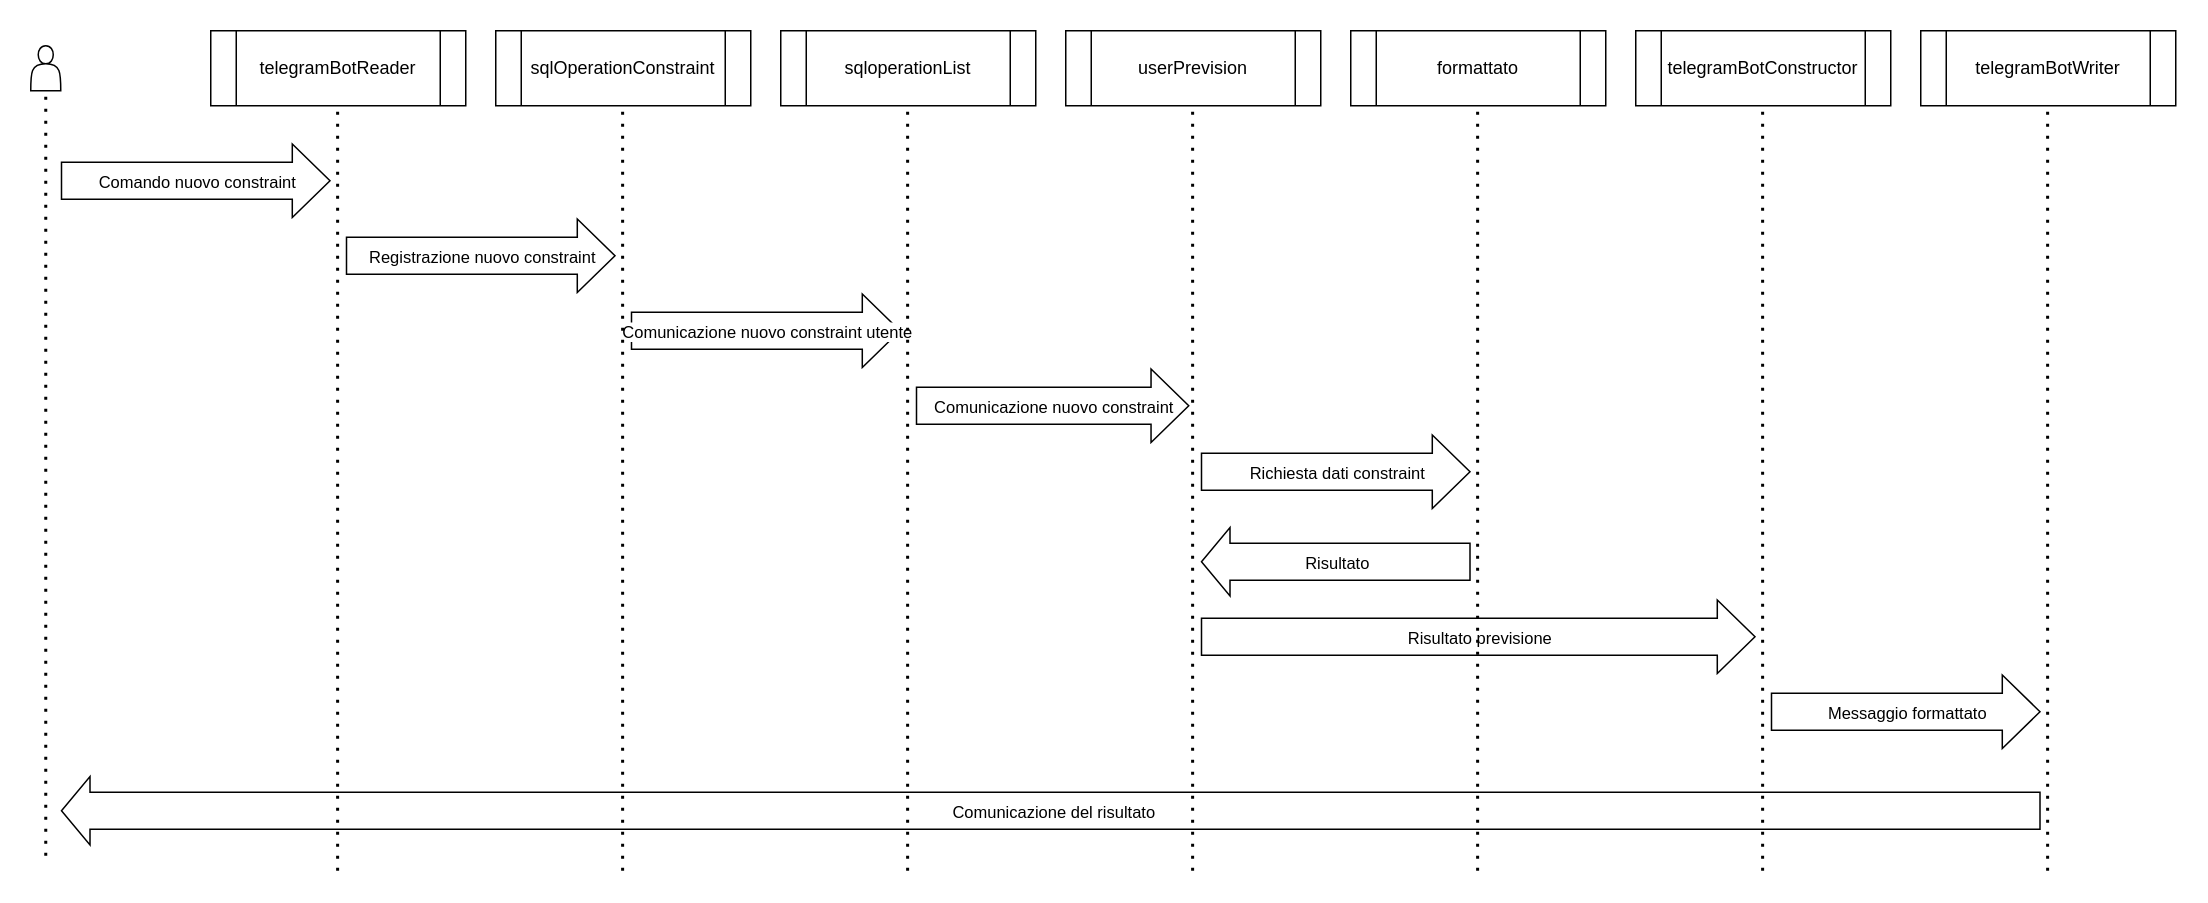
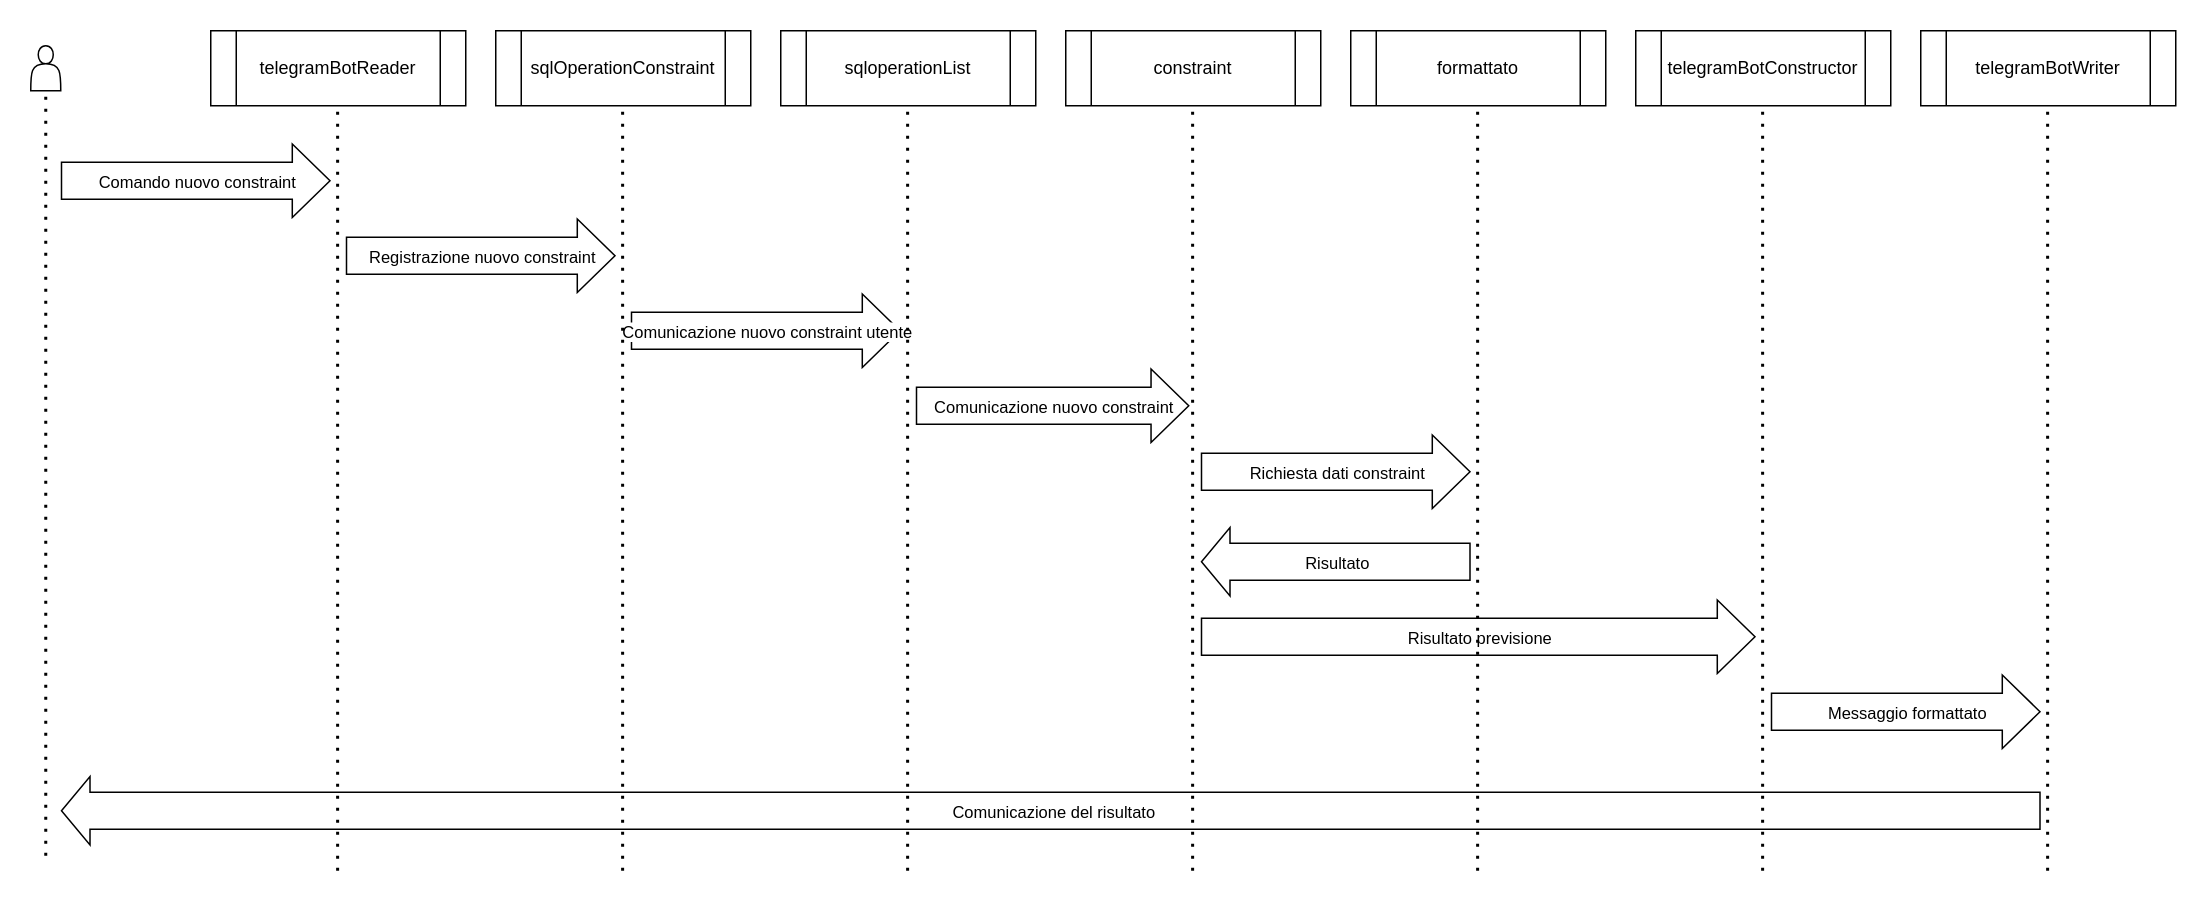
node "userPrevision": label "userPrevision" -> "constraint"
